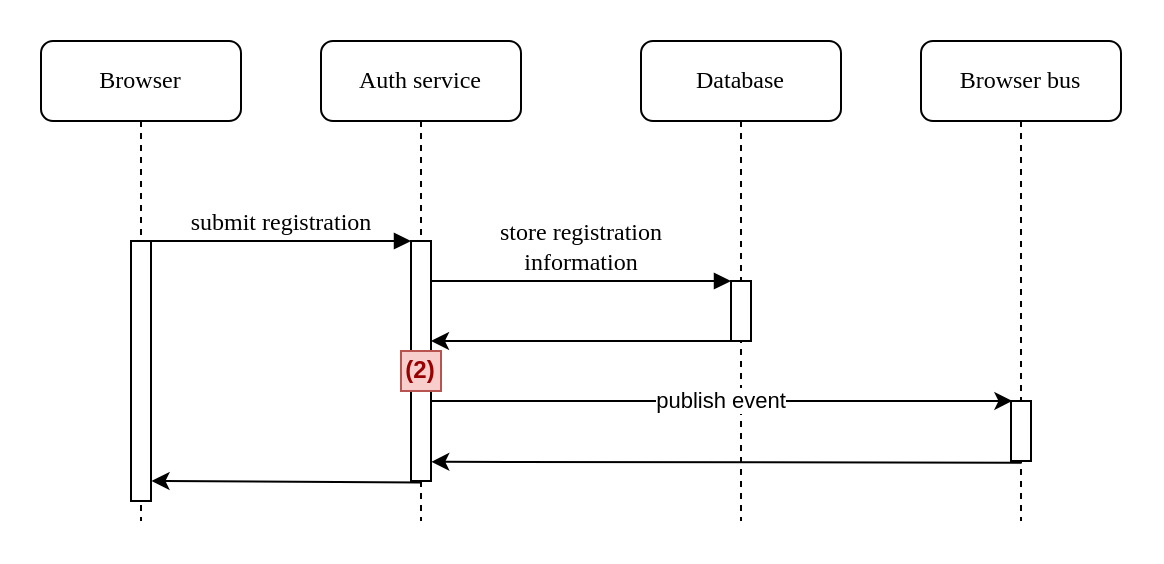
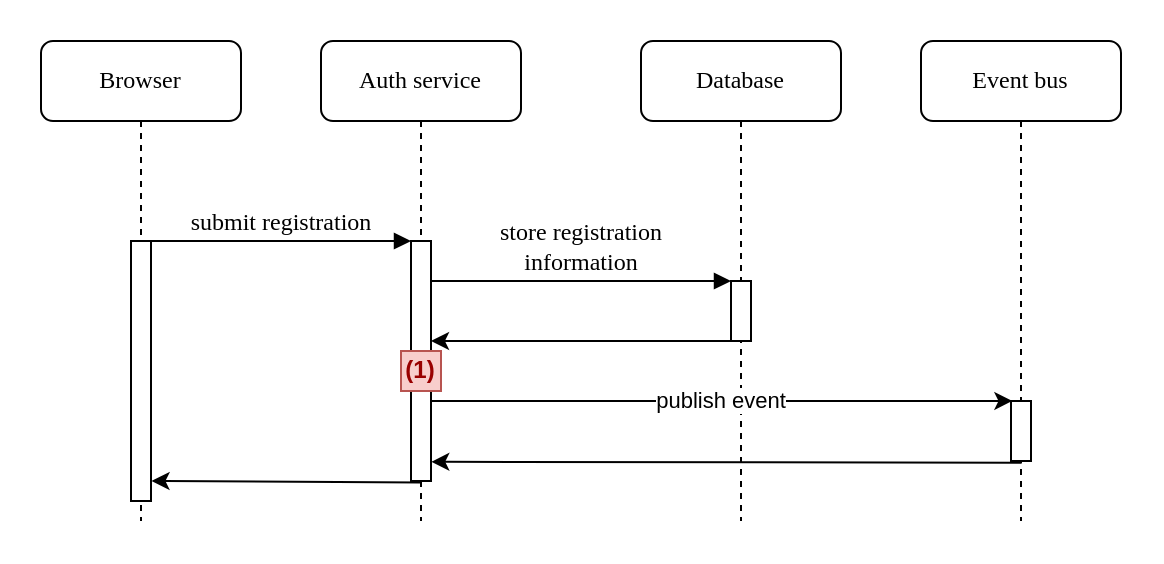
node "Browser bus": label "Browser bus" -> "Event bus"
node "(2)": label "(2)" -> "(1)"
